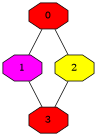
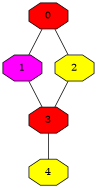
node "4": added
